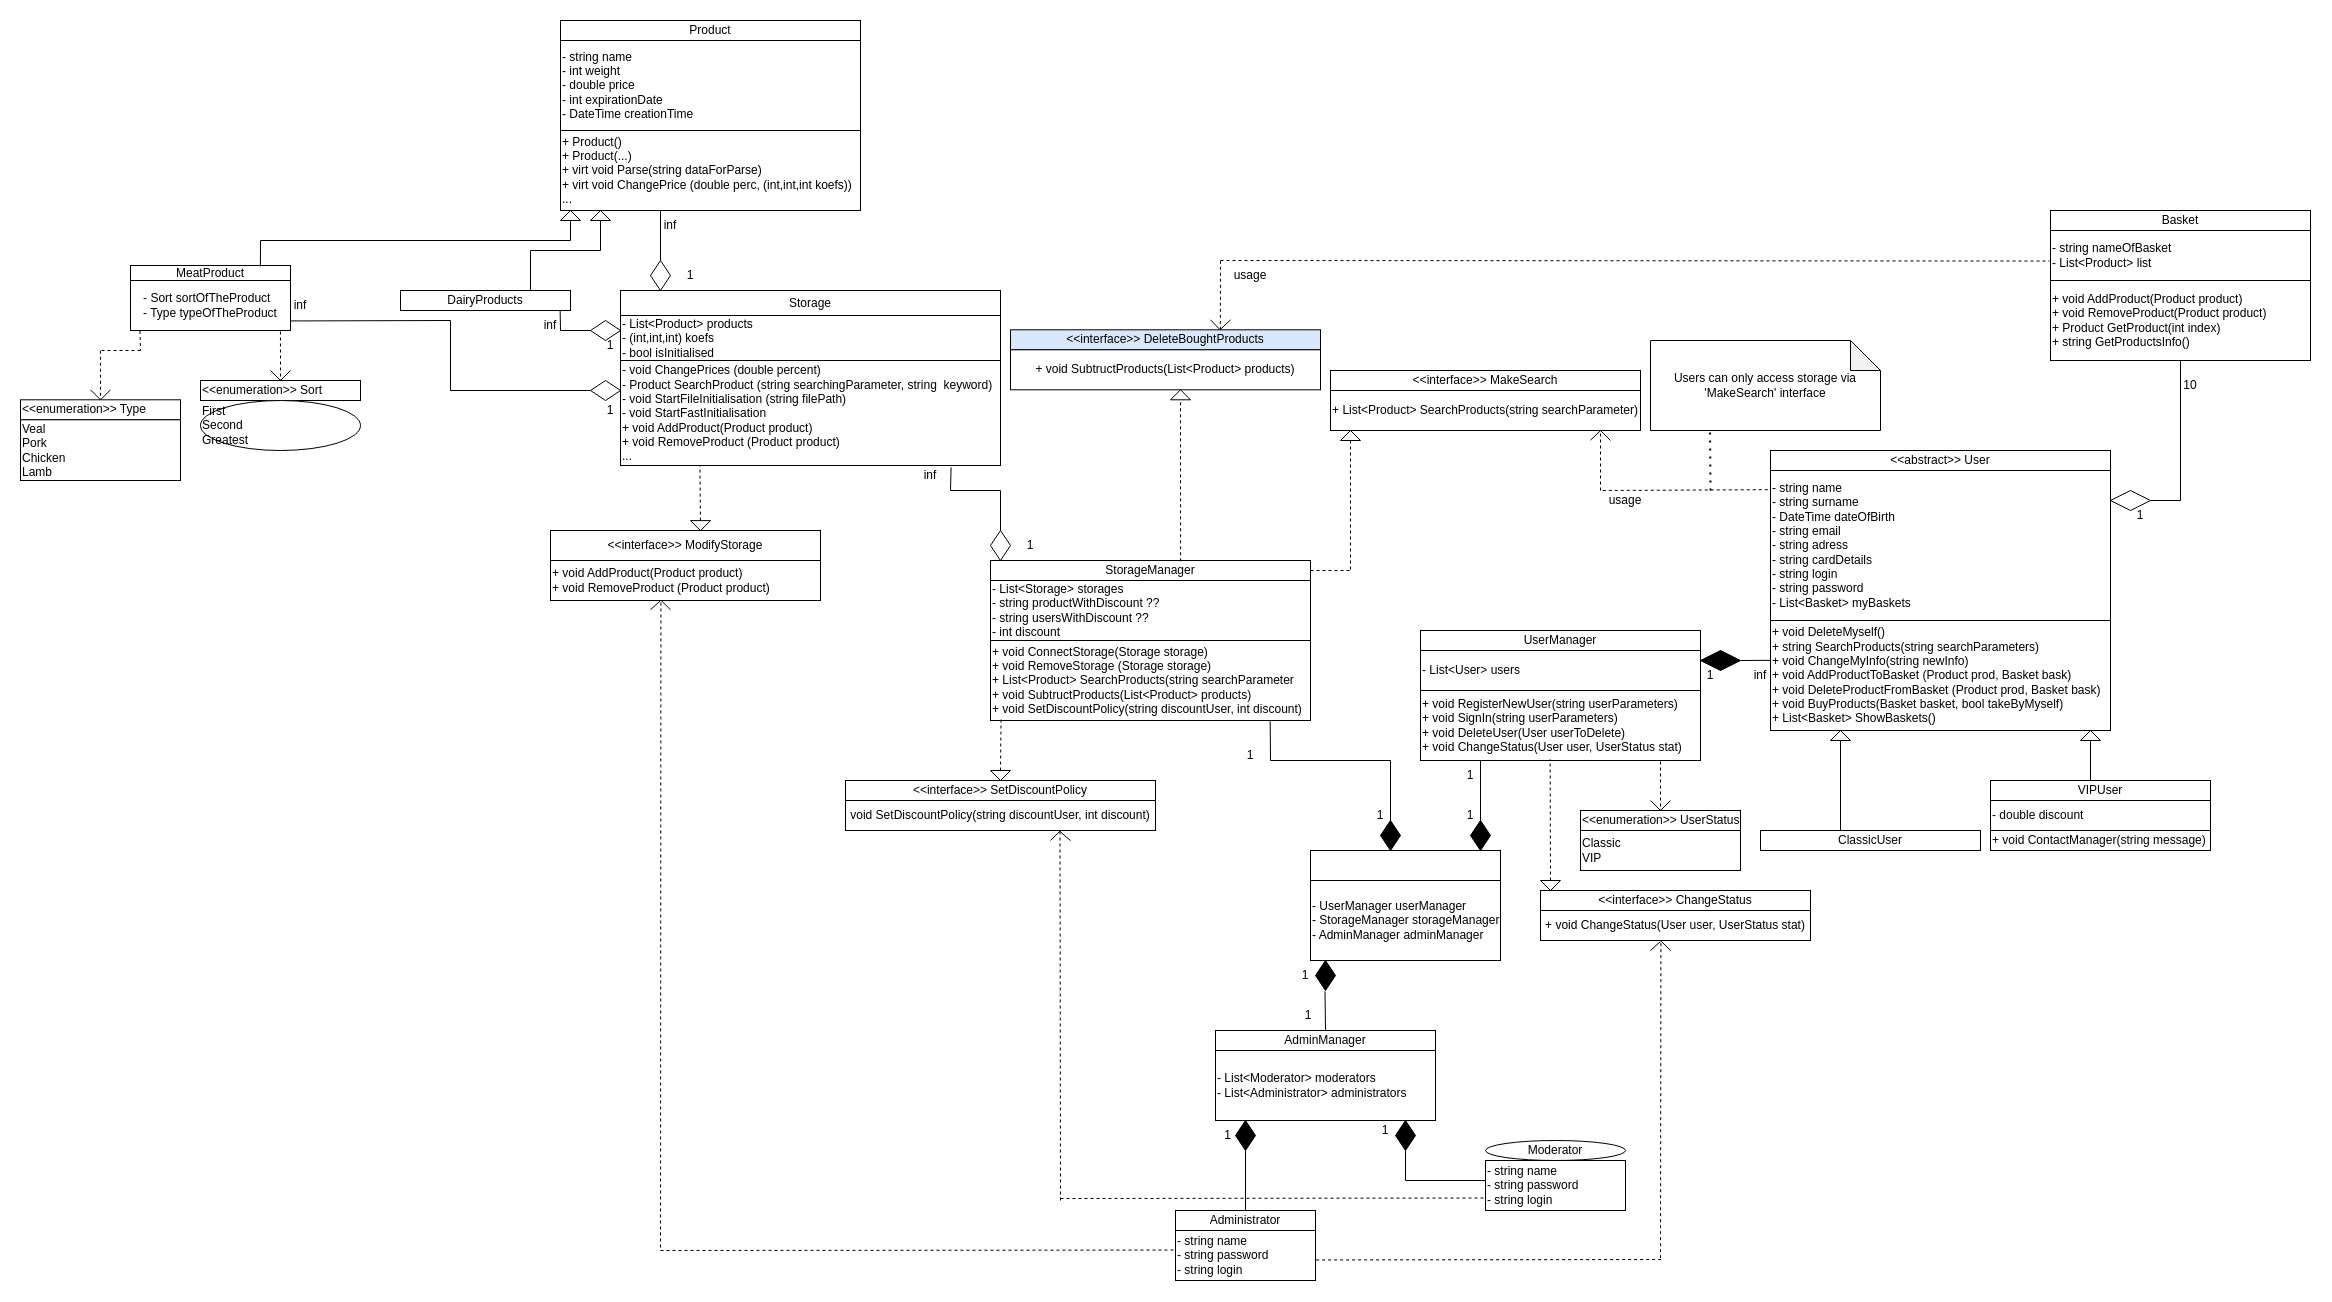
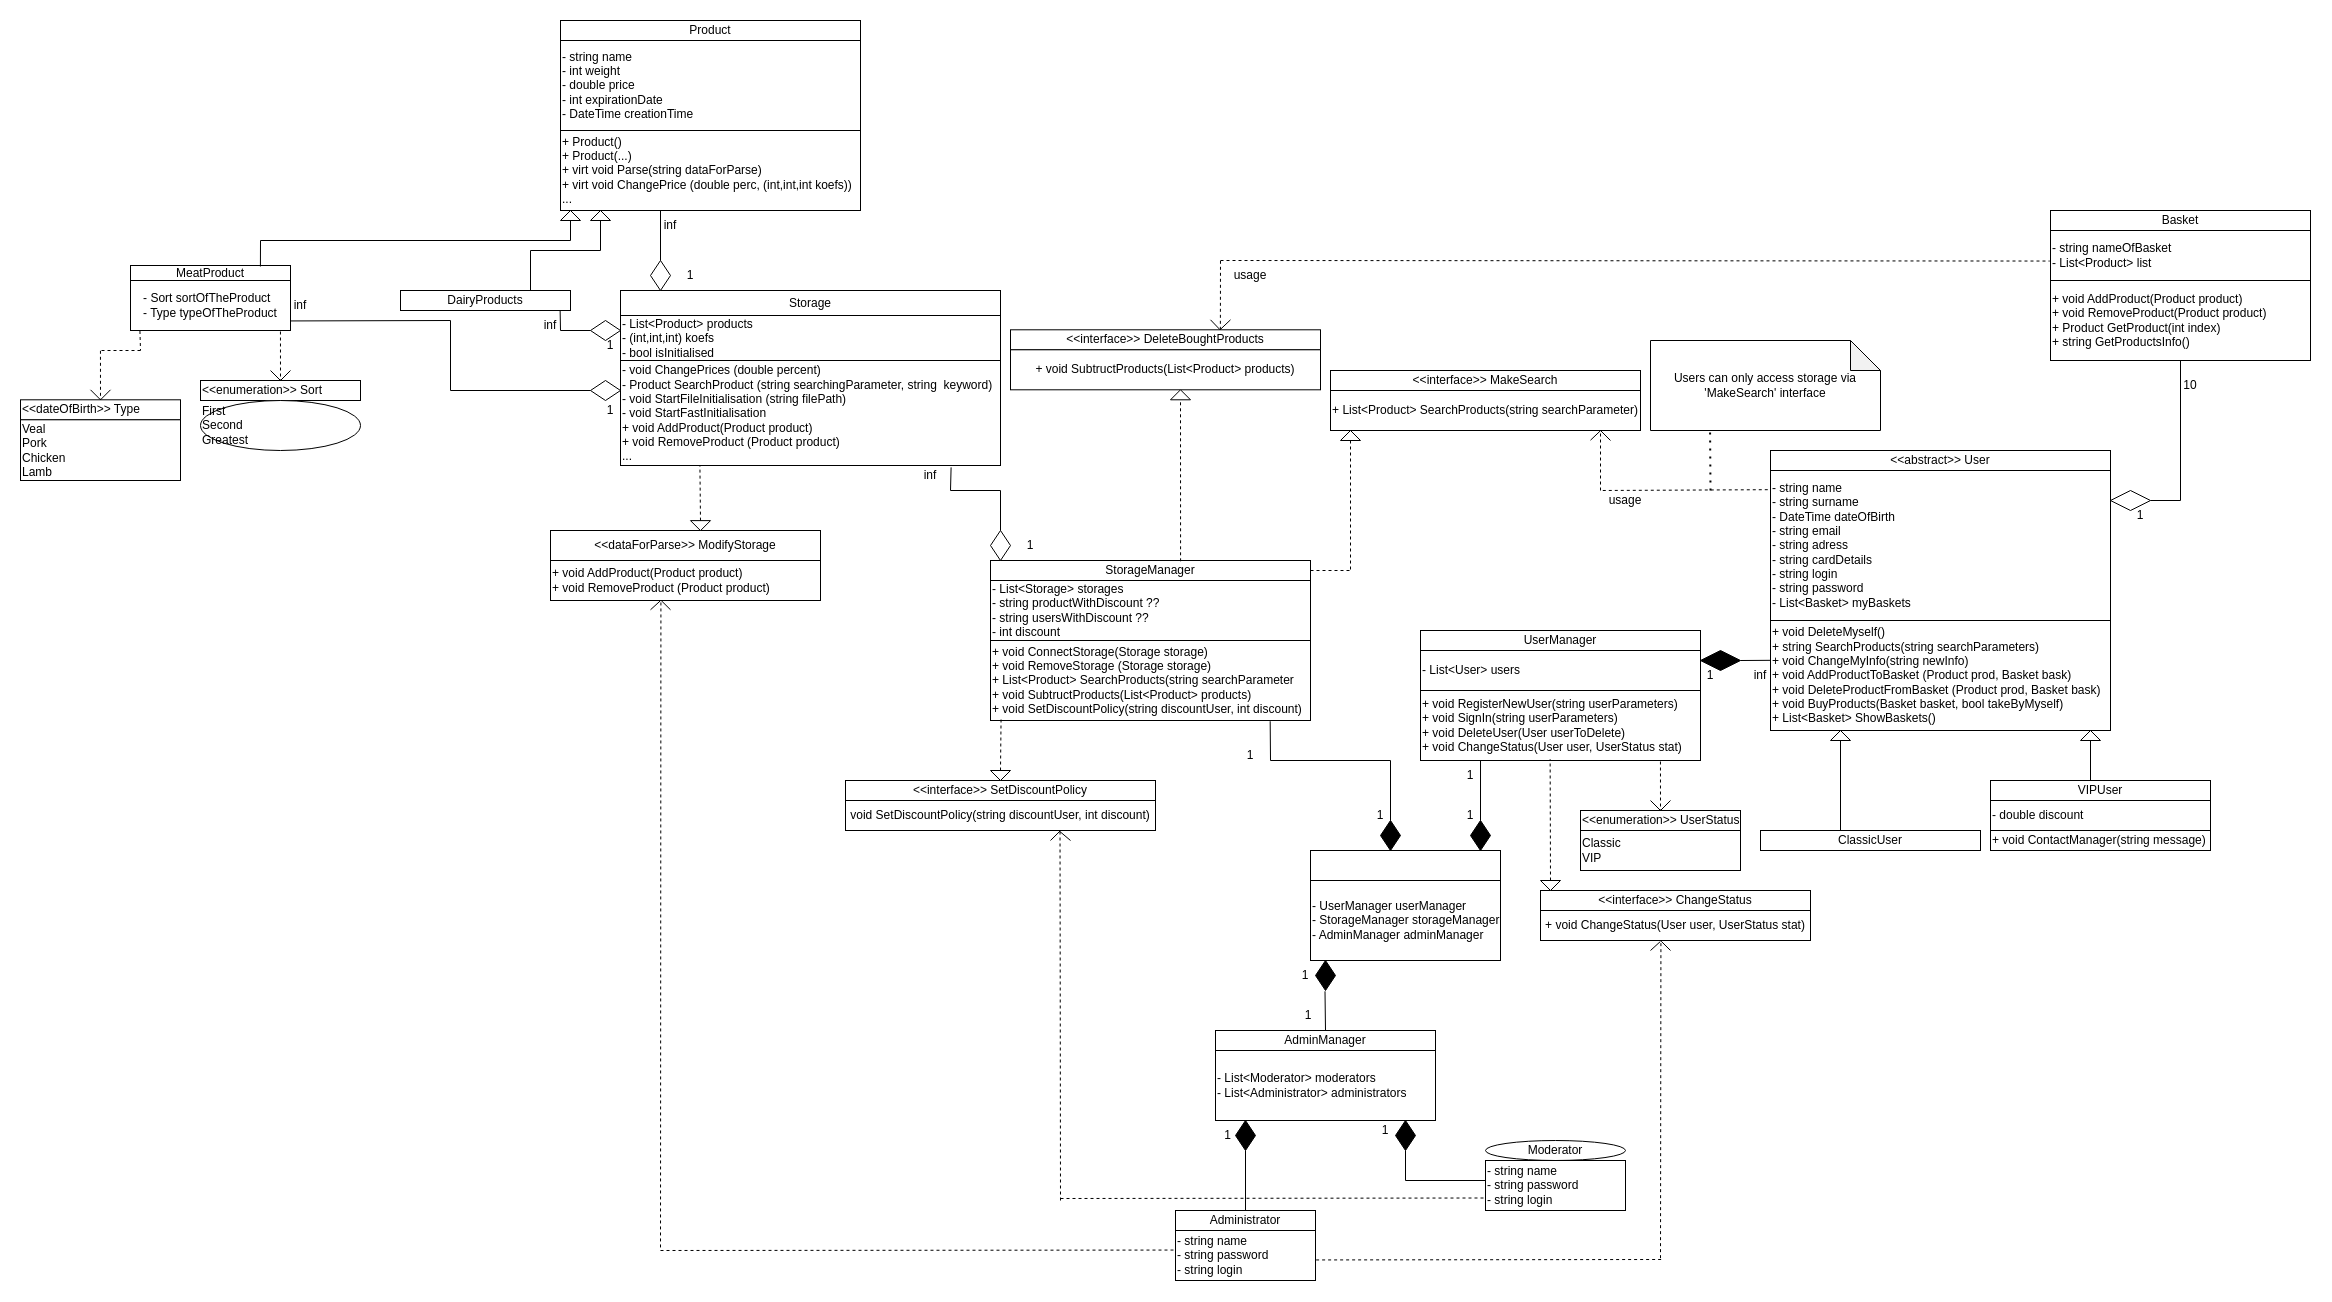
node "<<interface>> DeleteBoughtProducts": fillcolor #dae8fc -> #ffffff
node "<<enumeration>> Type": label "<<enumeration>> Type" -> "<<dateOfBirth>> Type"
node "<<interface>> ModifyStorage": label "<<interface>> ModifyStorage" -> "<<dataForParse>> ModifyStorage"
